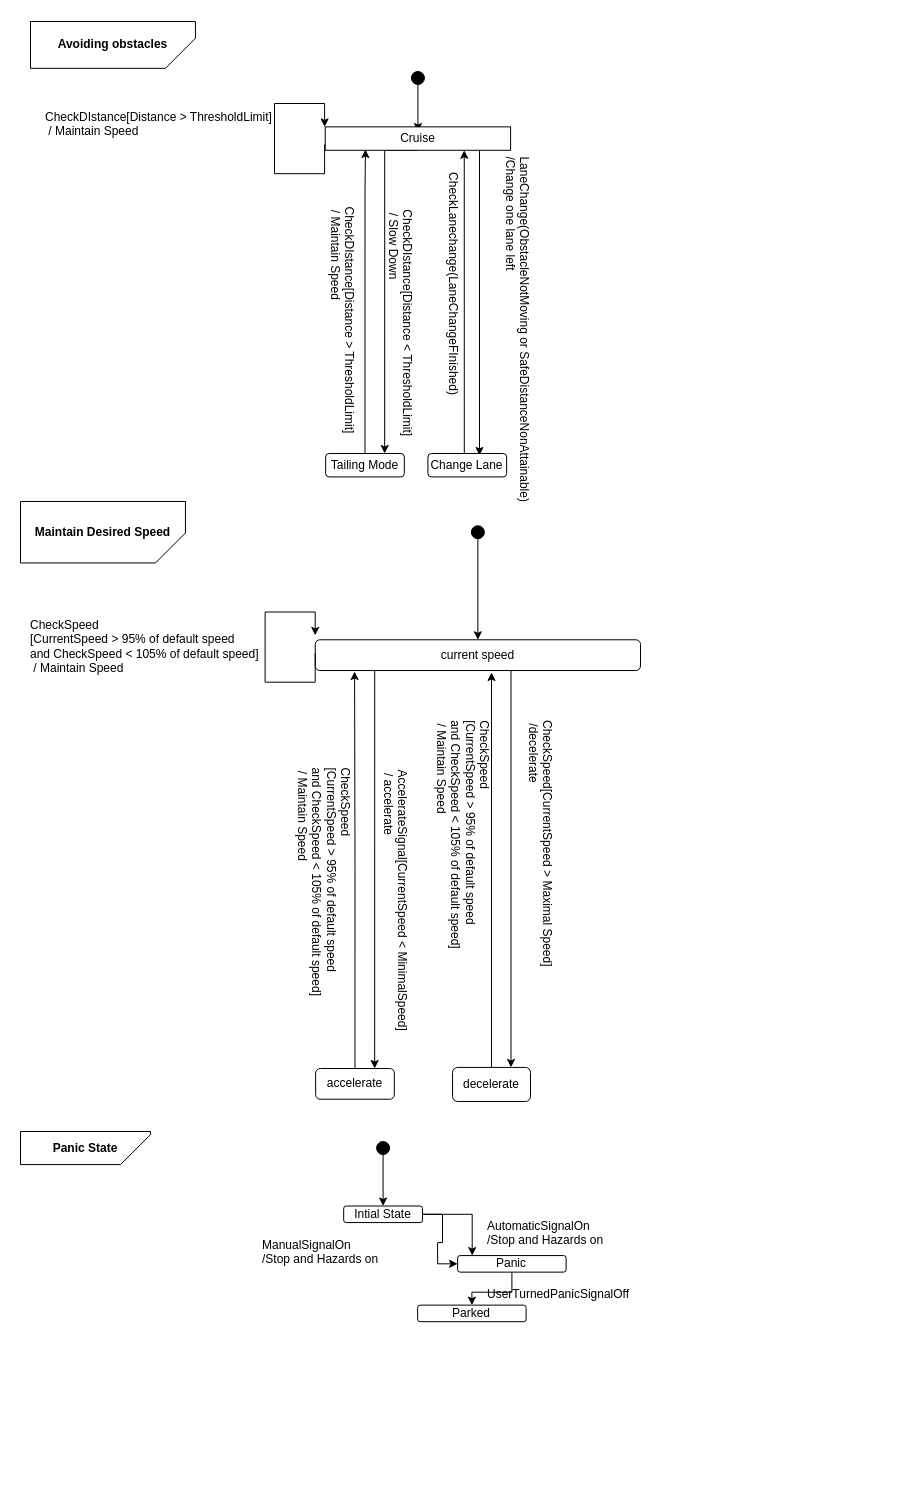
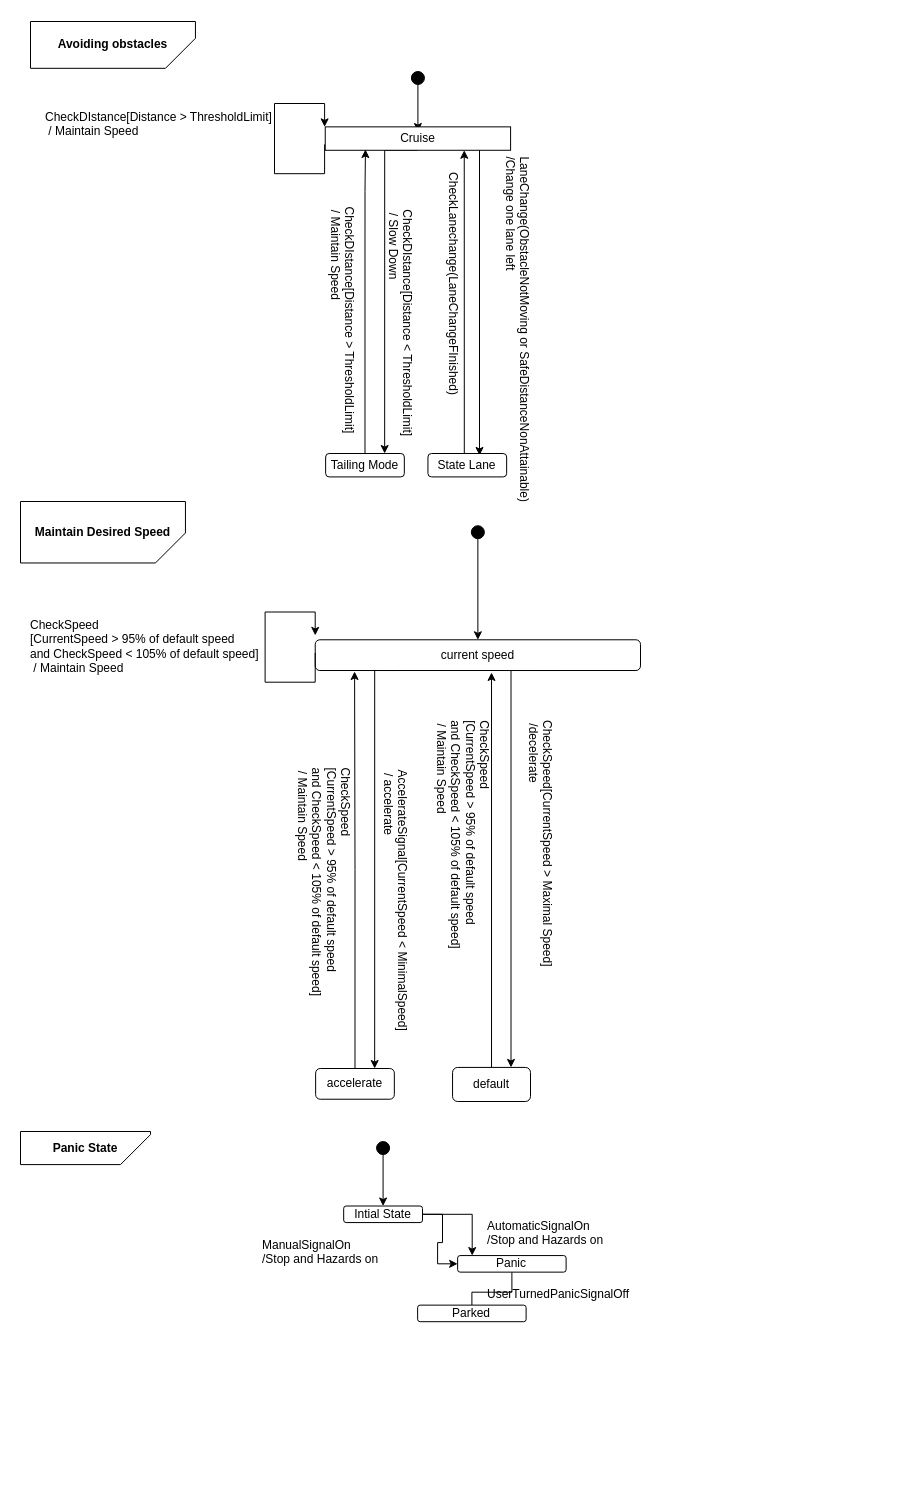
node "Change Lane": label "Change Lane" -> "State Lane"
node "decelerate": label "decelerate" -> "default"
edge "Panic" -> "Parked": arrowhead classic -> none
